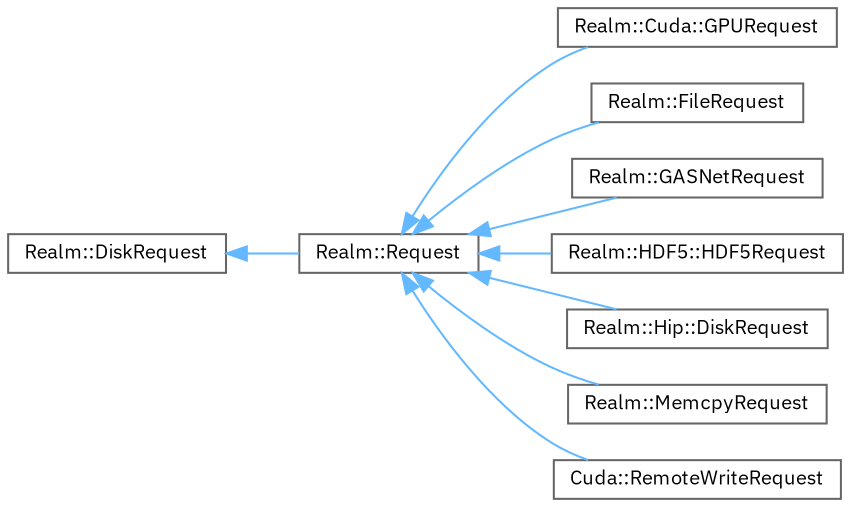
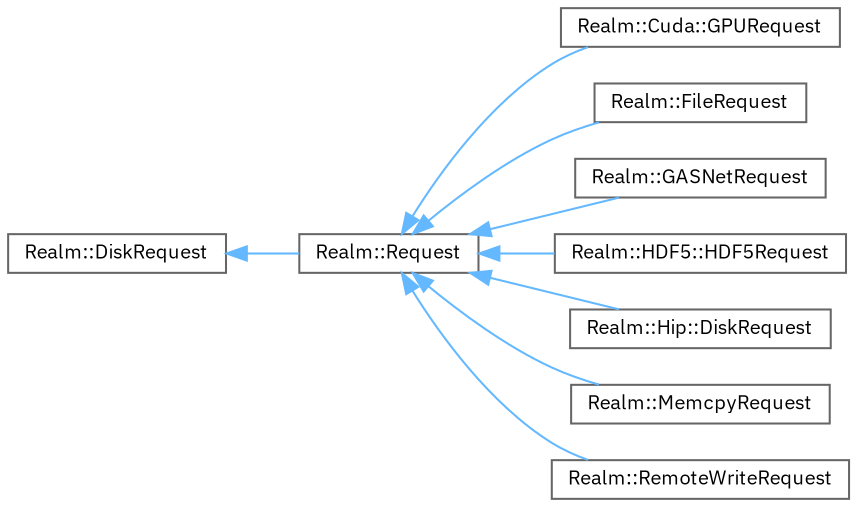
node "Cuda::RemoteWriteRequest": label "Cuda::RemoteWriteRequest" -> "Realm::RemoteWriteRequest"
